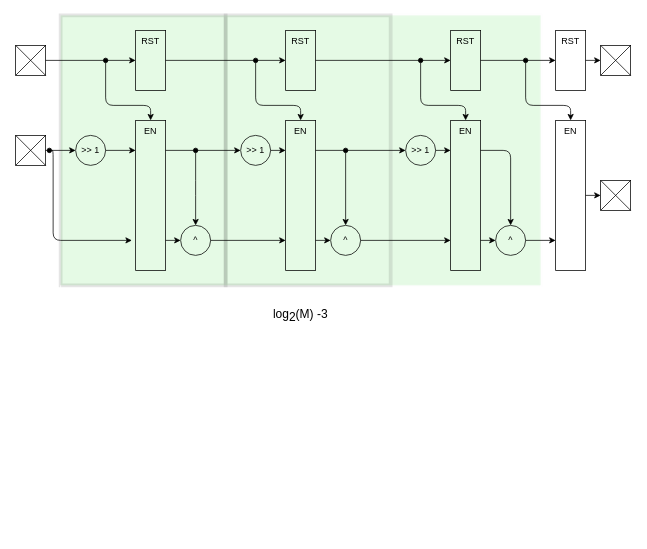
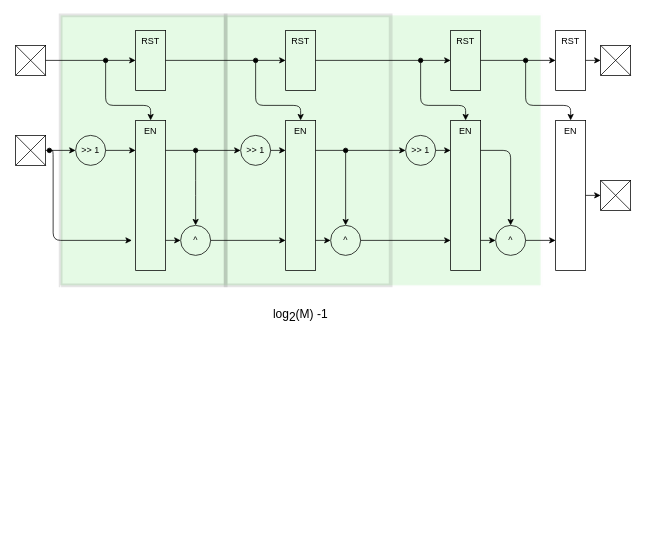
node "log2(M) -3": label "log2(M) -3" -> "log2(M) -1"
